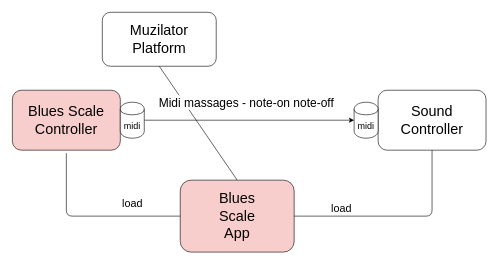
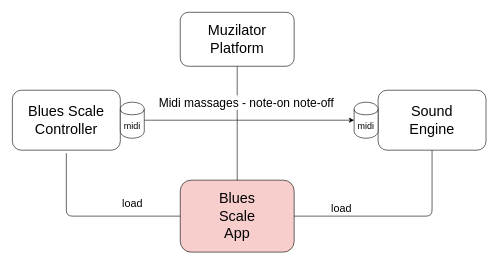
node "Muzilator Platform": moved (159, 39) -> (237, 39)
node "Blues Scale Controller": fillcolor #f8cecc -> #ffffff
node "Sound Controller": label "Sound Controller" -> "Sound Engine"
